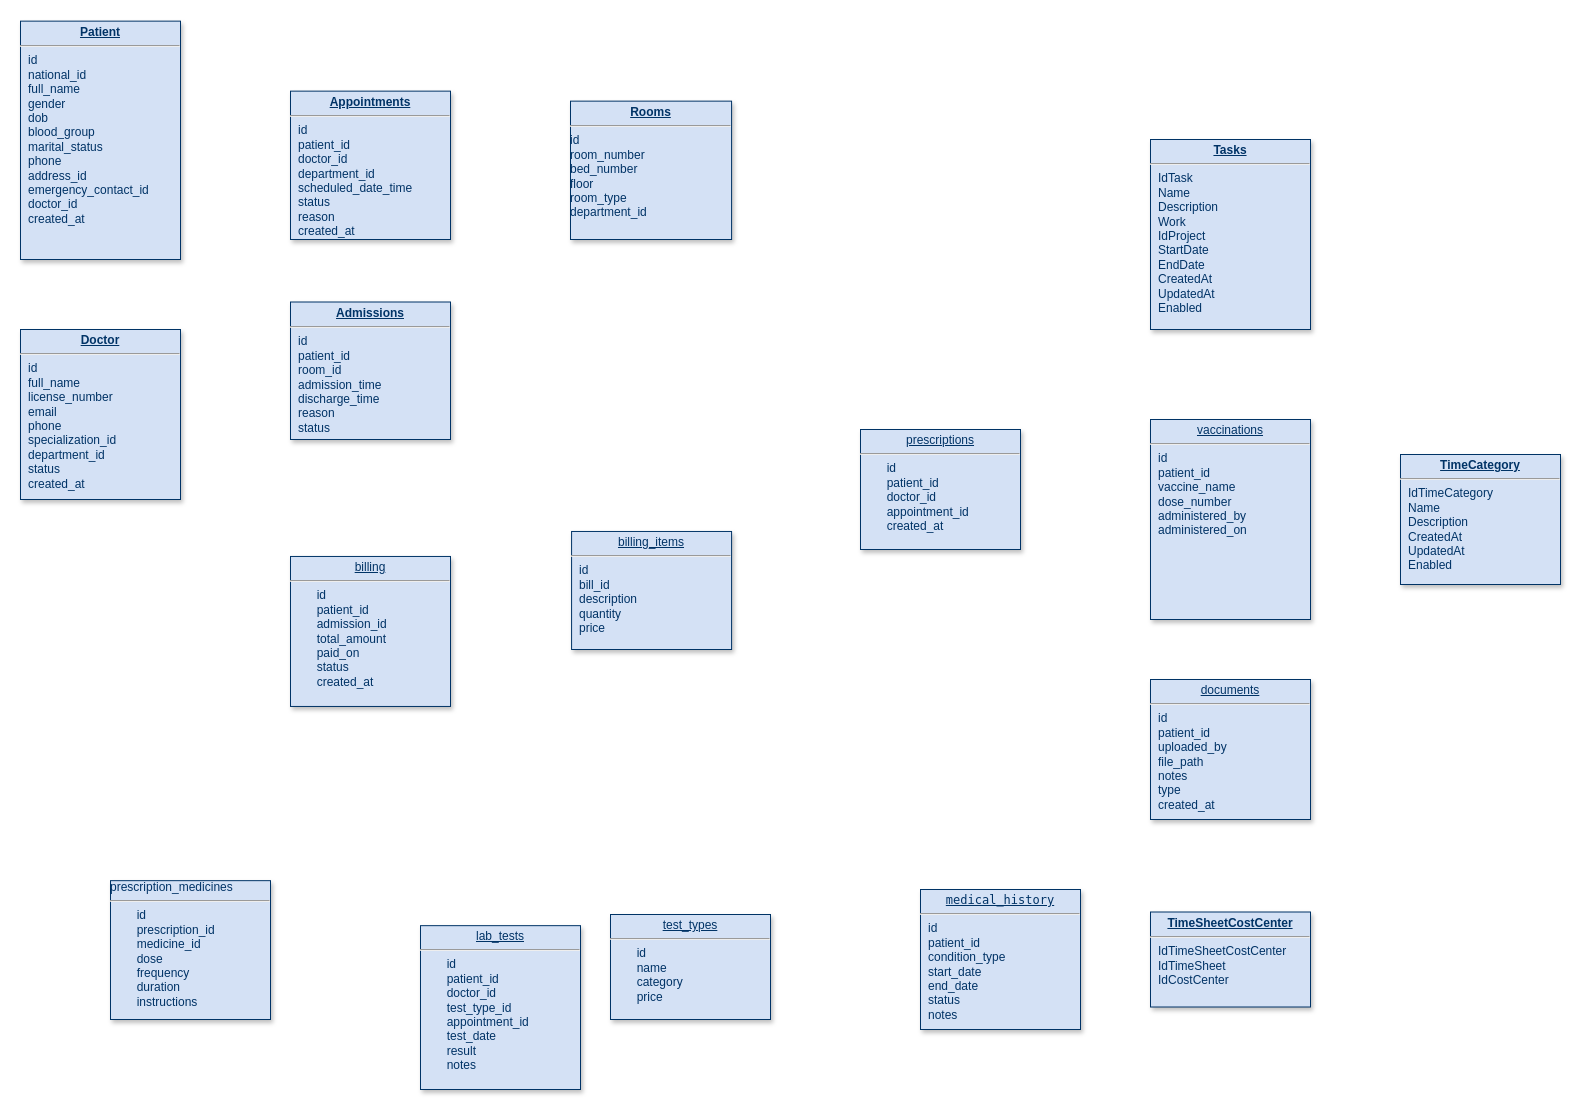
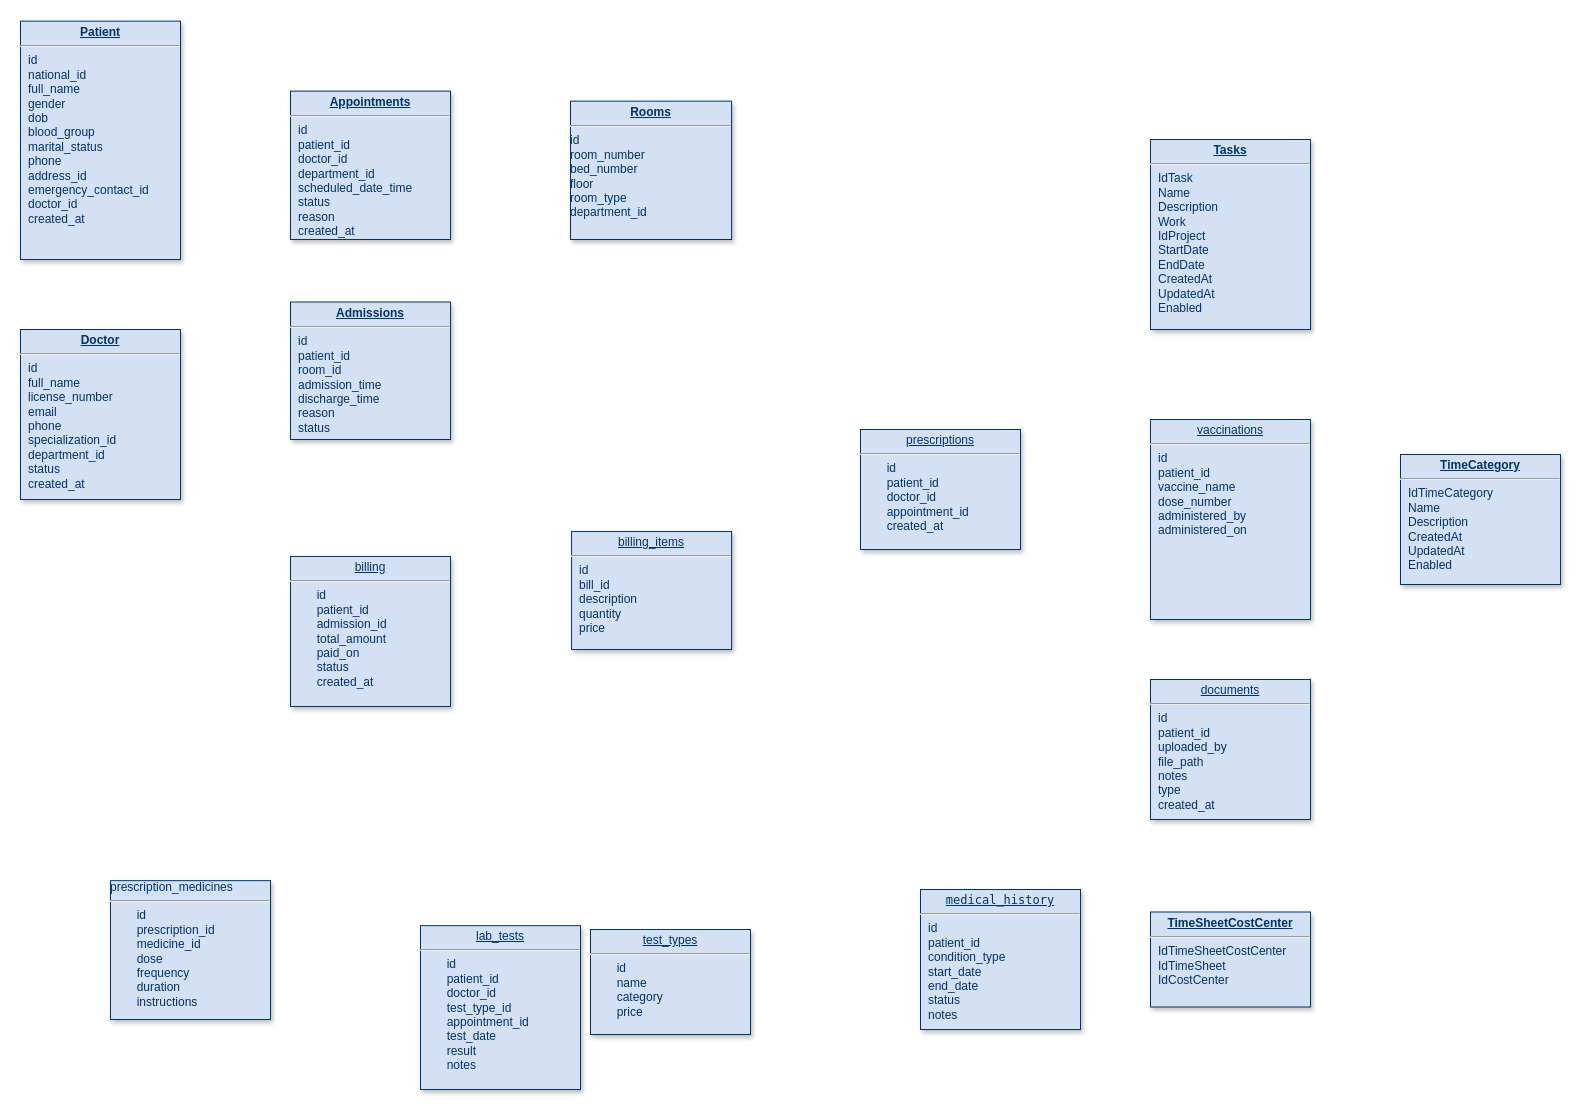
node "test_types id name category price": moved (691, 967) -> (671, 982)
